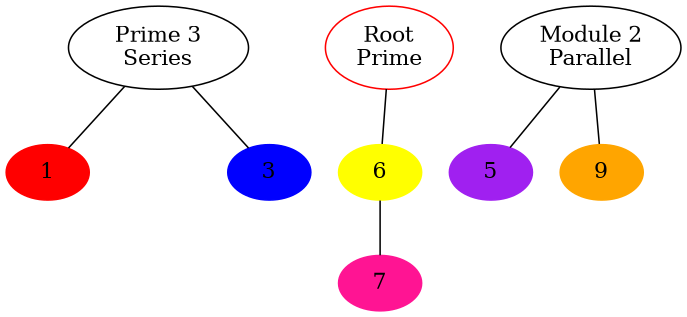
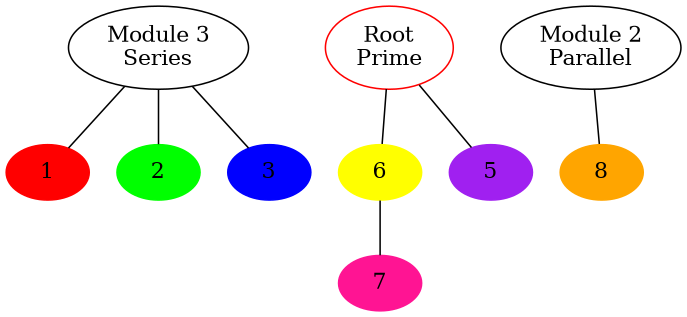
node "Prime 3 Series": label "Prime 3 Series" -> "Module 3 Series"
edge "Module 2 Parallel" -- "5": now "Root Prime" -- "5"
node "2": added
node "9": label "9" -> "8"
